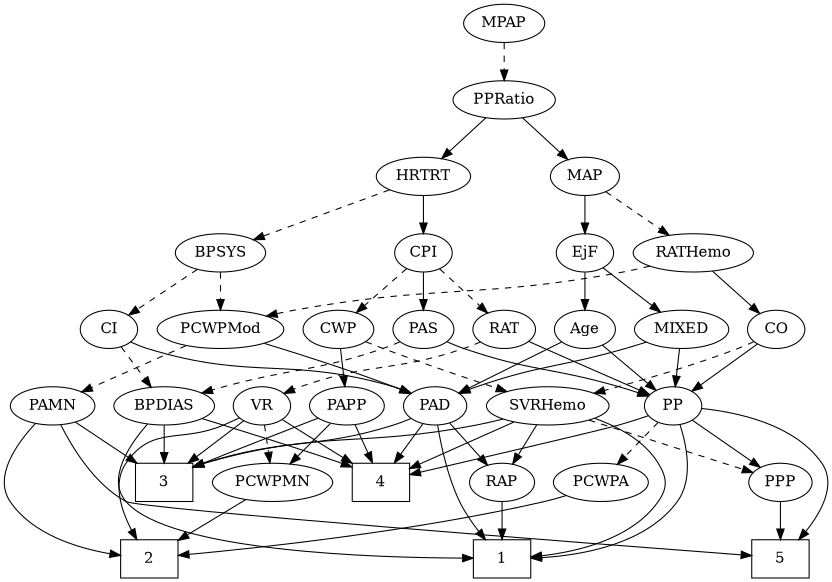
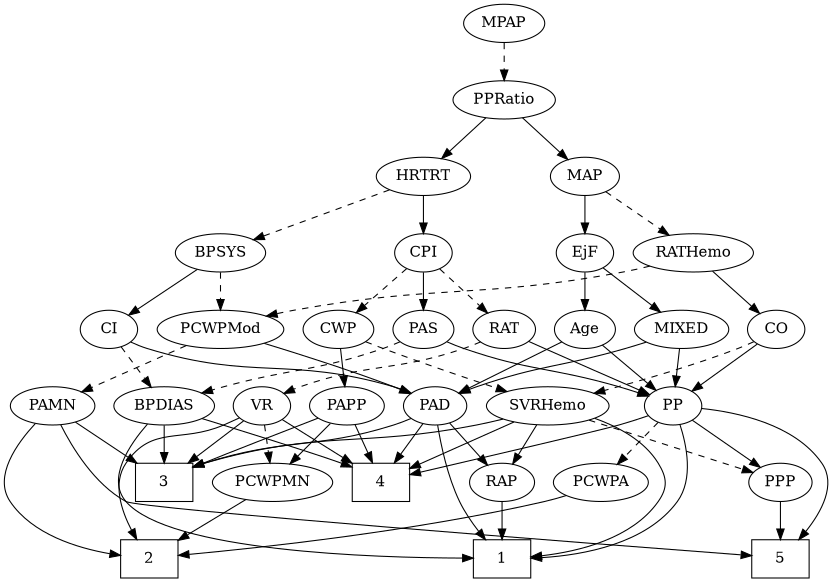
edge "BPSYS" -> "CI": style dashed -> solid
